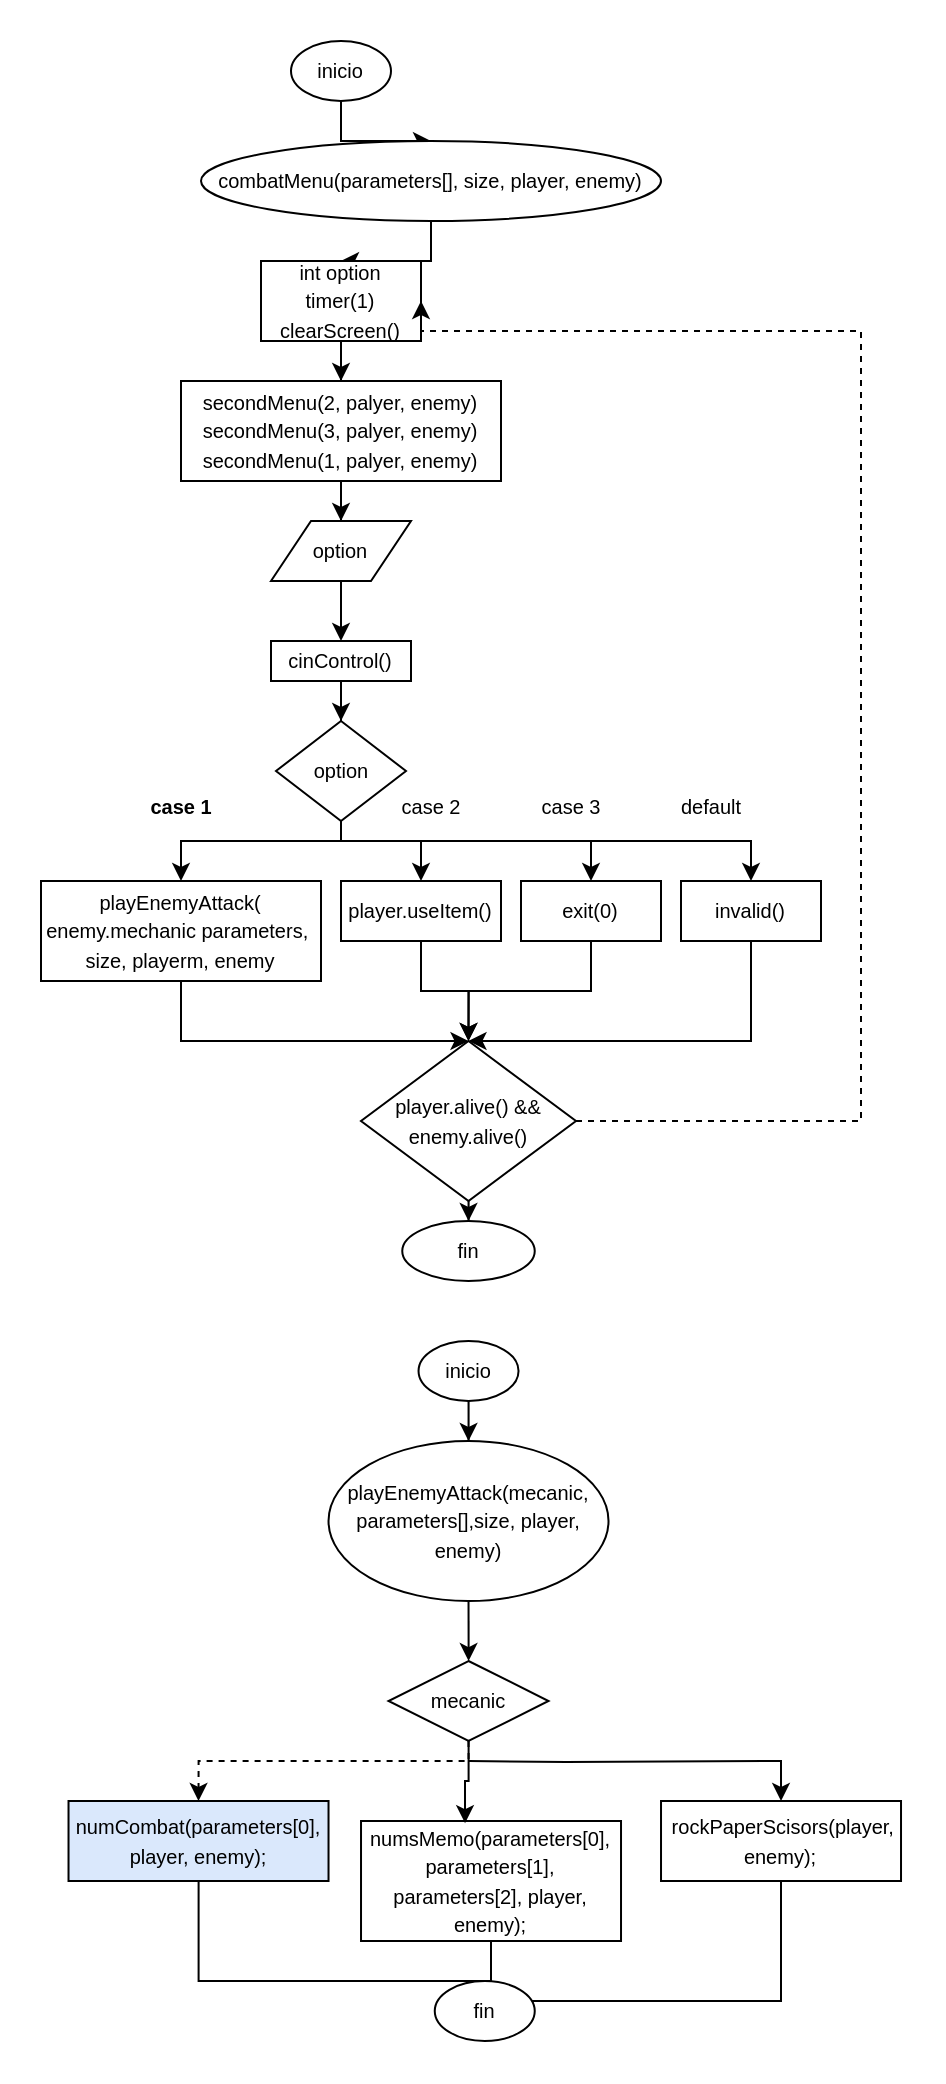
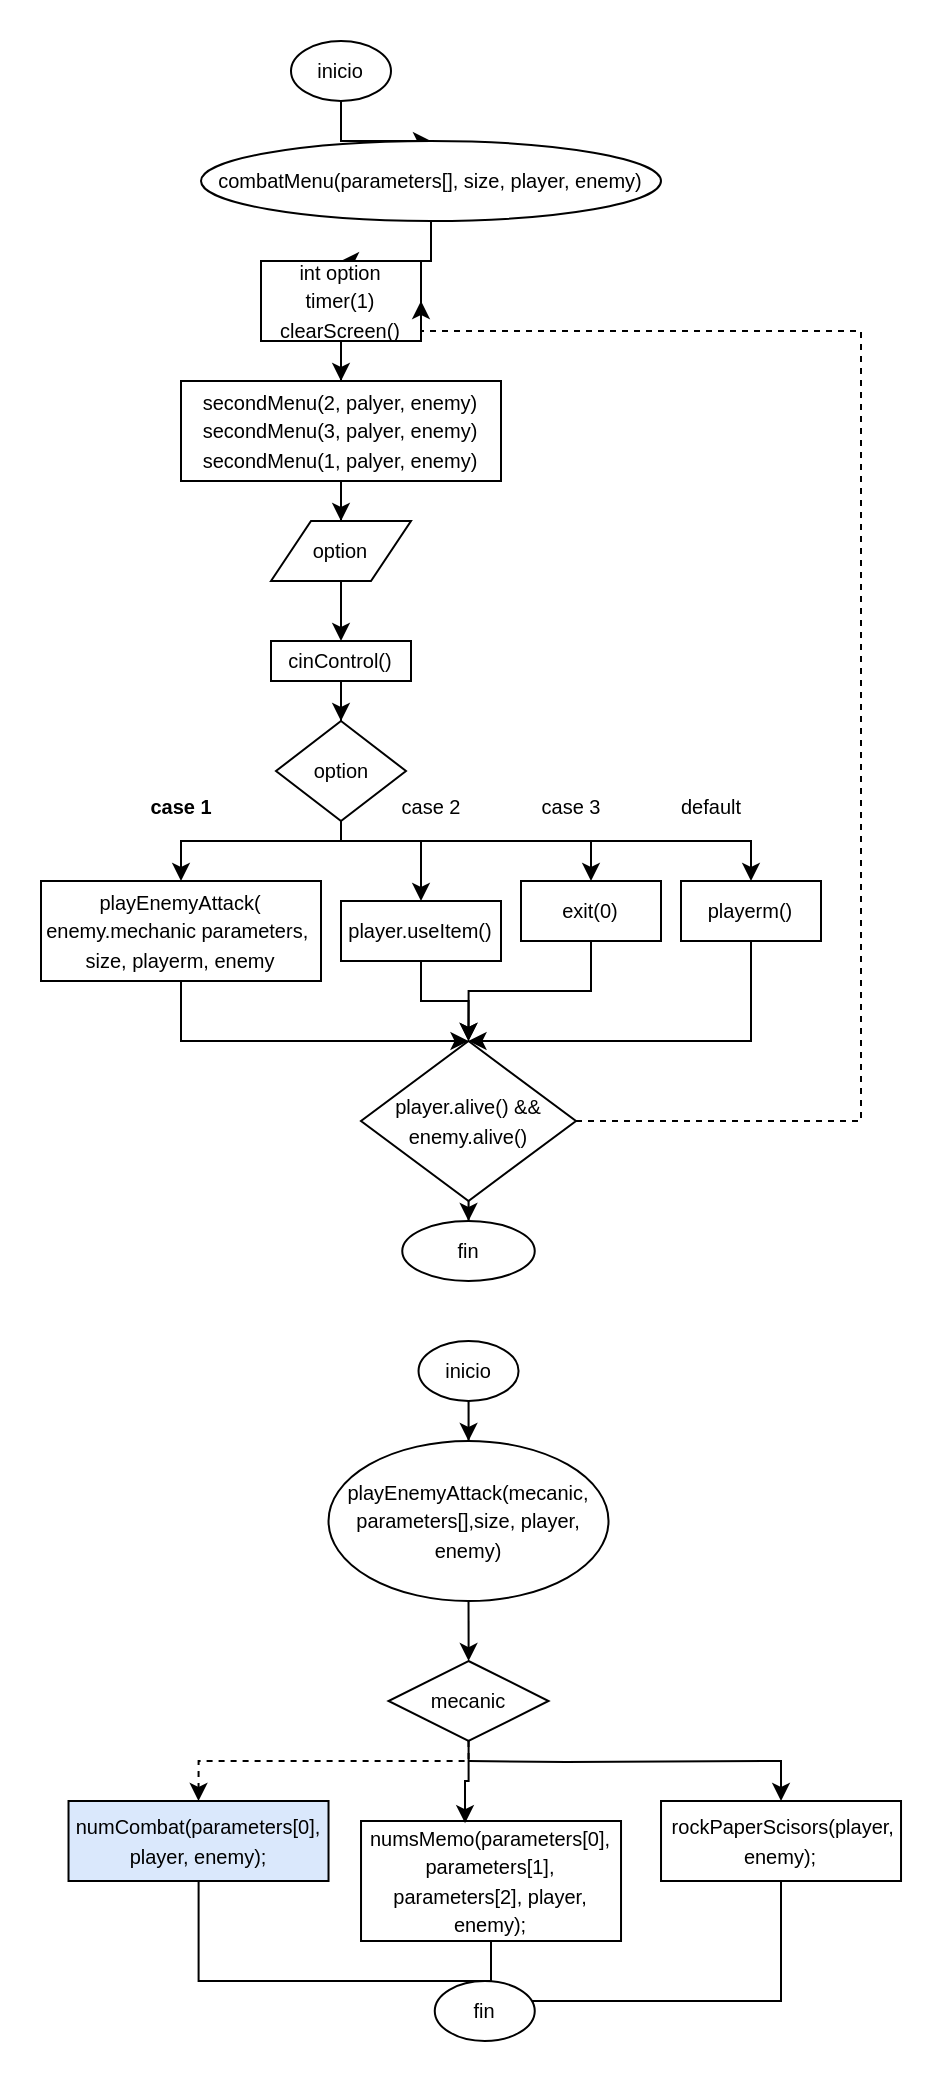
node "player.useItem()": moved (421, 911) -> (421, 931)
node "invalid()": label "invalid()" -> "playerm()"
